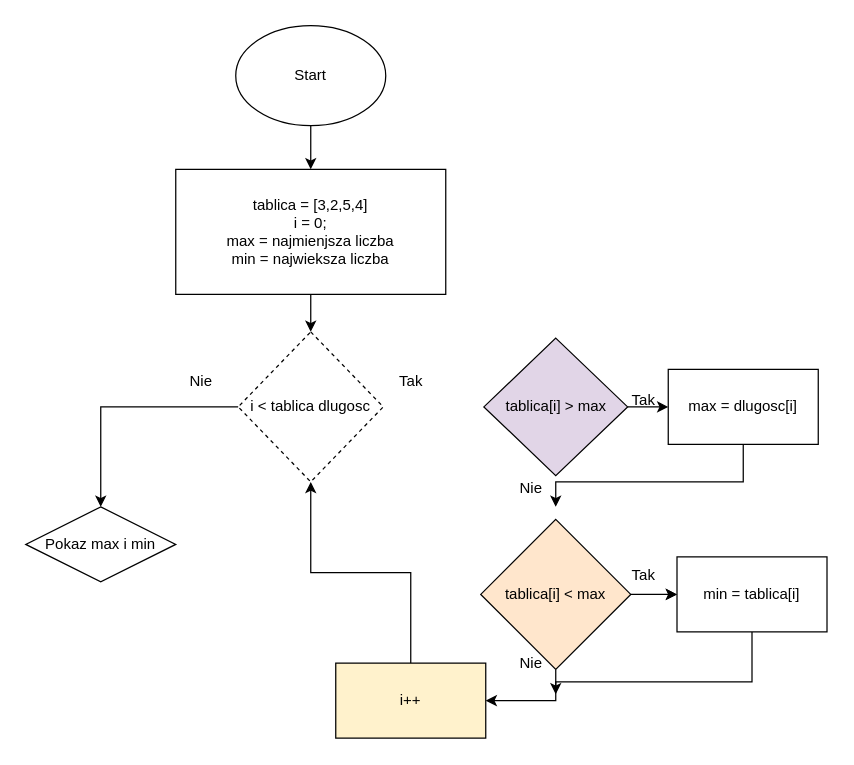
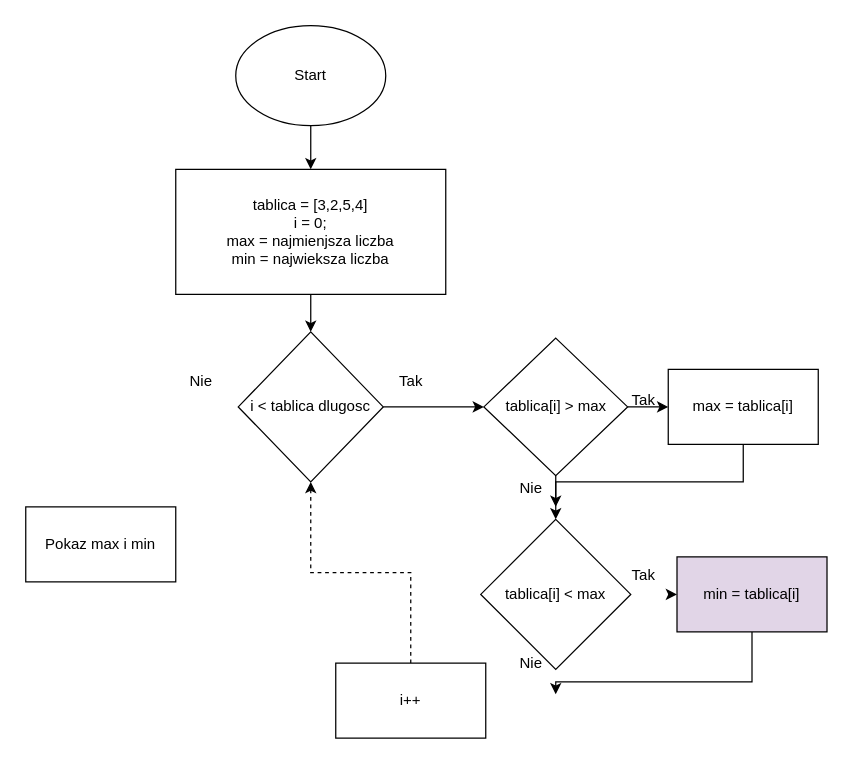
edge "i < tablica dlugosc" -> "Pokaz max i min": removed
node "i < tablica dlugosc": style dashed -> solid
edge "i < tablica dlugosc" -> "tablica[i] > max": added
node "tablica[i] > max": fillcolor #e1d5e7 -> #ffffff
node "max = dlugosc[i]": label "max = dlugosc[i]" -> "max = tablica[i]"
edge "tablica[i] > max" -> "tablica[i] < max": added
node "Pokaz max i min": shape diamond -> rectangle
edge "i++" -> "i < tablica dlugosc": style solid -> dashed
node "tablica[i] < max": fillcolor #ffe6cc -> #ffffff
edge "tablica[i] < max" -> "min = tablica[i]": removed
node "min = tablica[i]": fillcolor #ffffff -> #e1d5e7
node "i++": fillcolor #fff2cc -> #ffffff
edge "tablica[i] < max" -> "i++": removed
